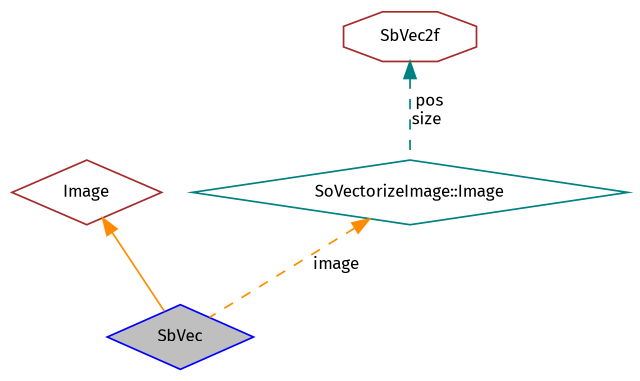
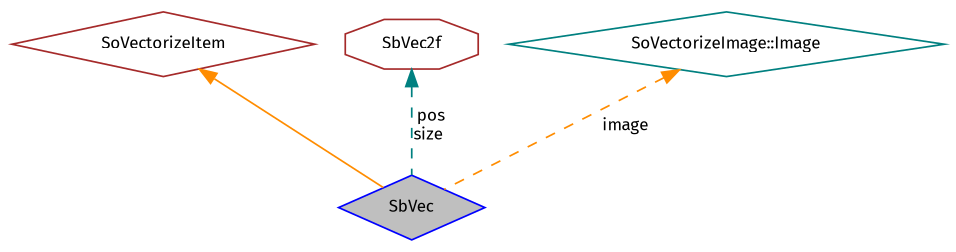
edge "SoVectorizeImage::Image" -> "SbVec2f": now "SbVec" -> "SbVec2f"
node "Image": label "Image" -> "SoVectorizeItem"
